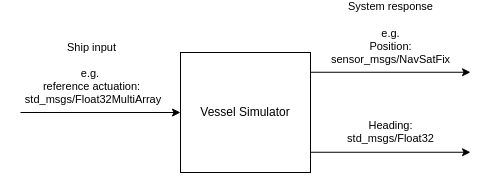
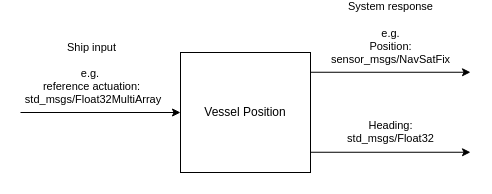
node "Vessel Simulator": label "Vessel Simulator" -> "Vessel Position"
